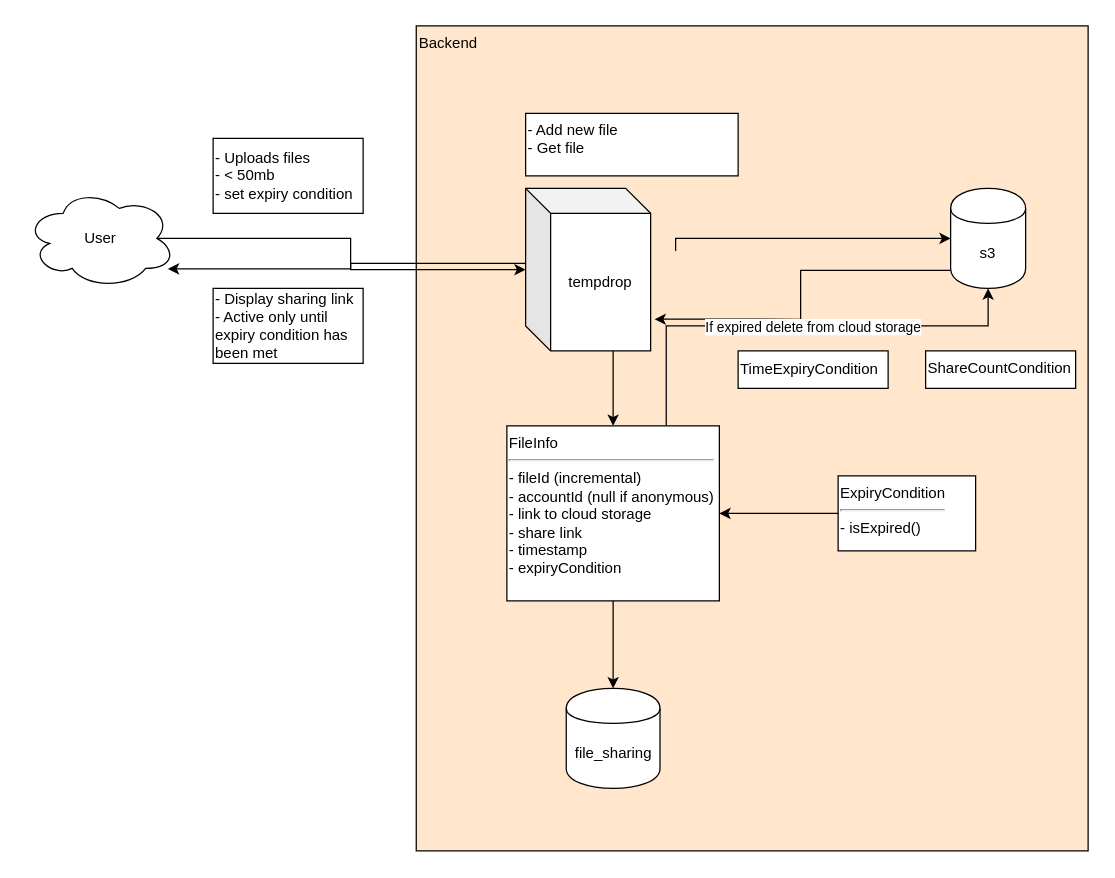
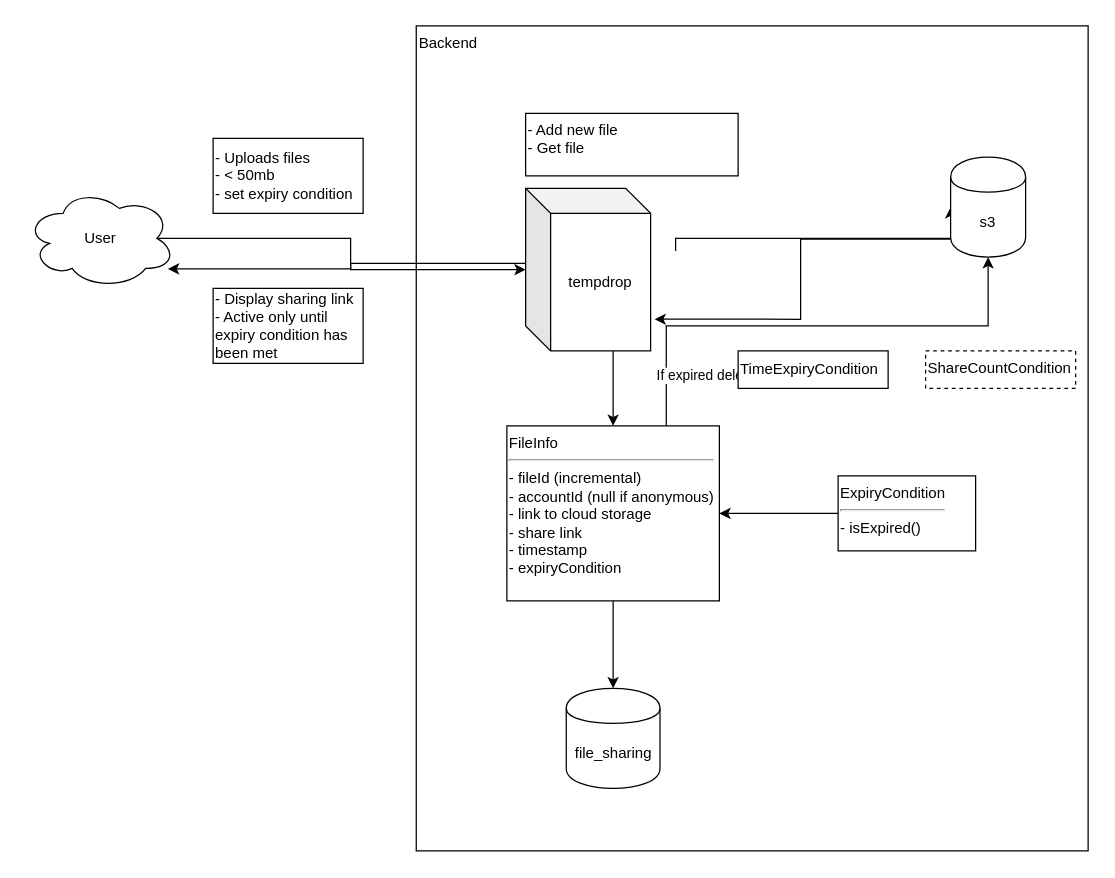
node "s3": moved (988, 238) -> (988, 207)
node "ShareCountCondition": style solid -> dashed
node "Backend": fillcolor #ffe6cc -> #ffffff
